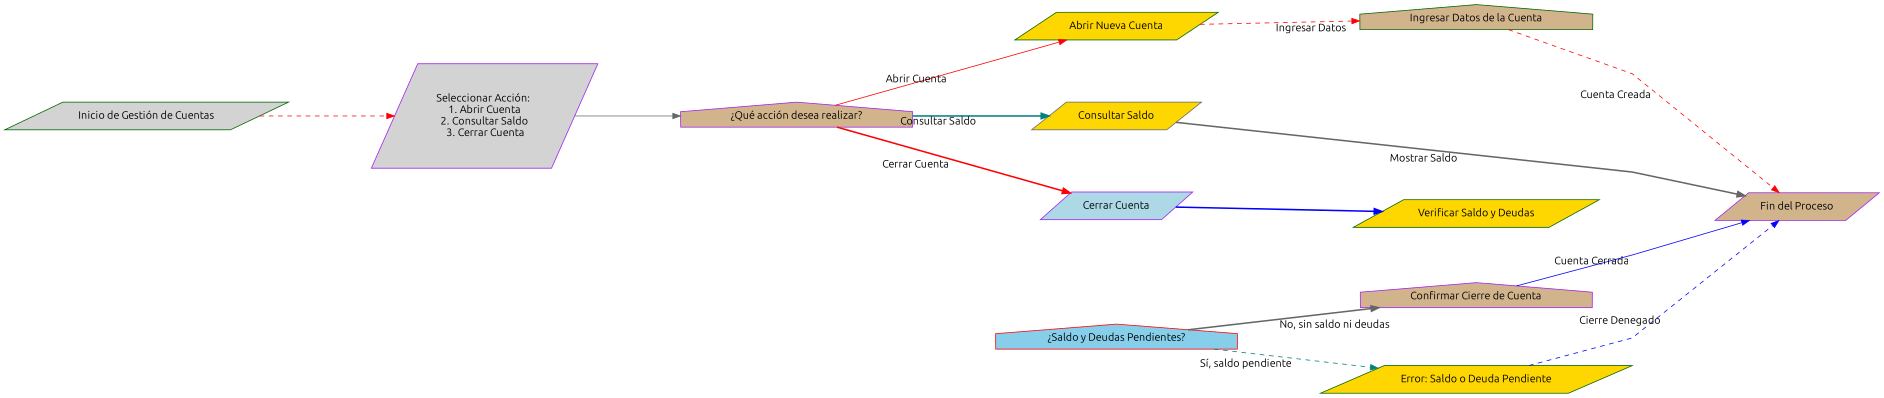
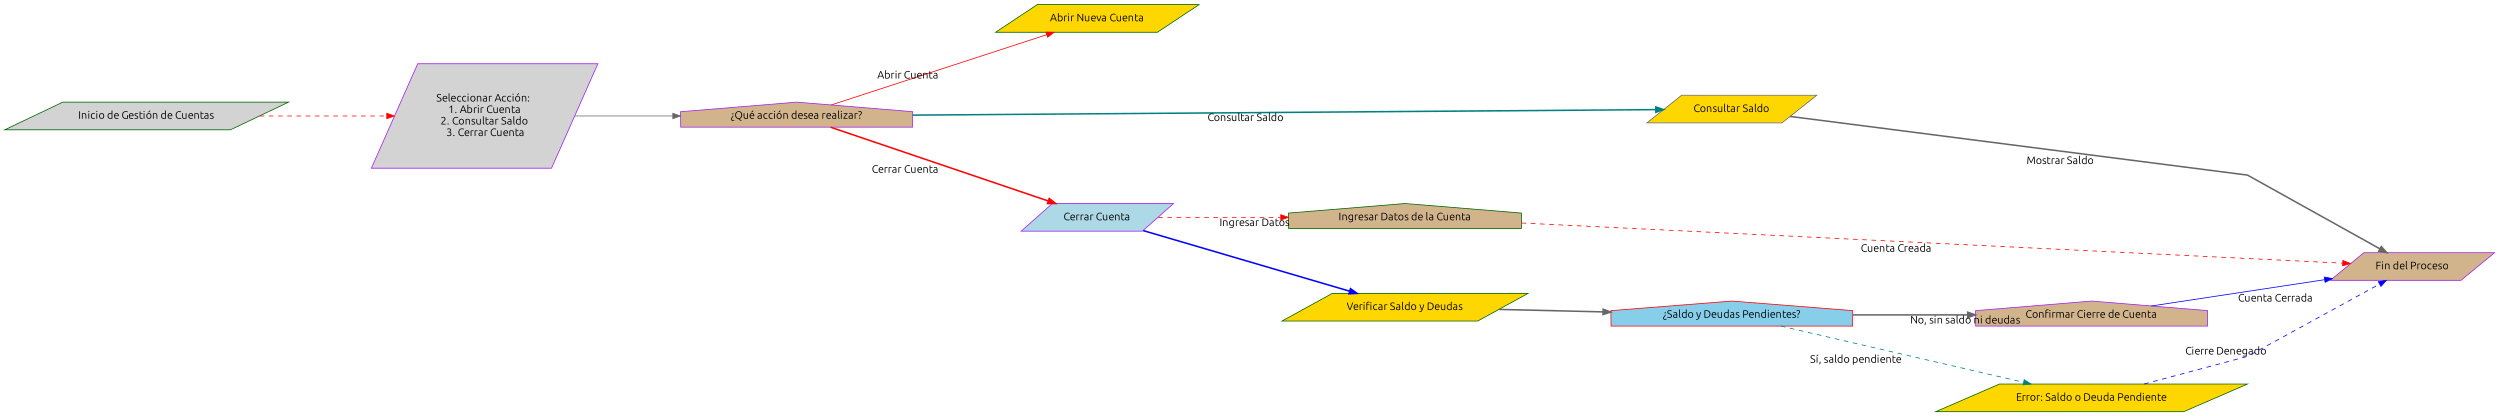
edge "Abrir Nueva Cuenta" -> "Ingresar Datos de la Cuenta": now "Cerrar Cuenta" -> "Ingresar Datos de la Cuenta"
edge "Verificar Saldo y Deudas" -> "¿Saldo y Deudas Pendientes?": added
